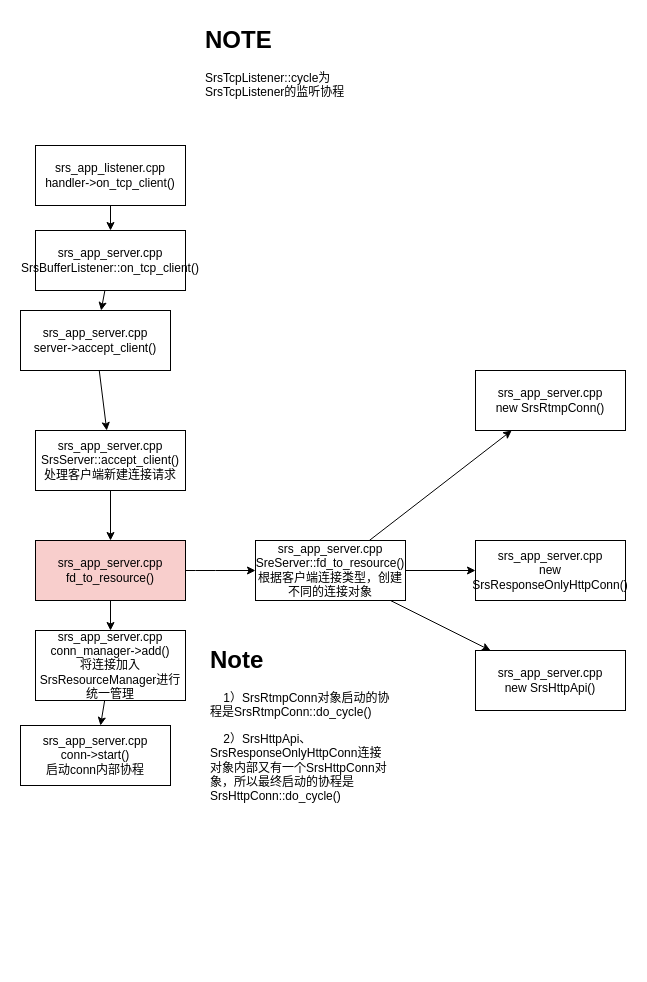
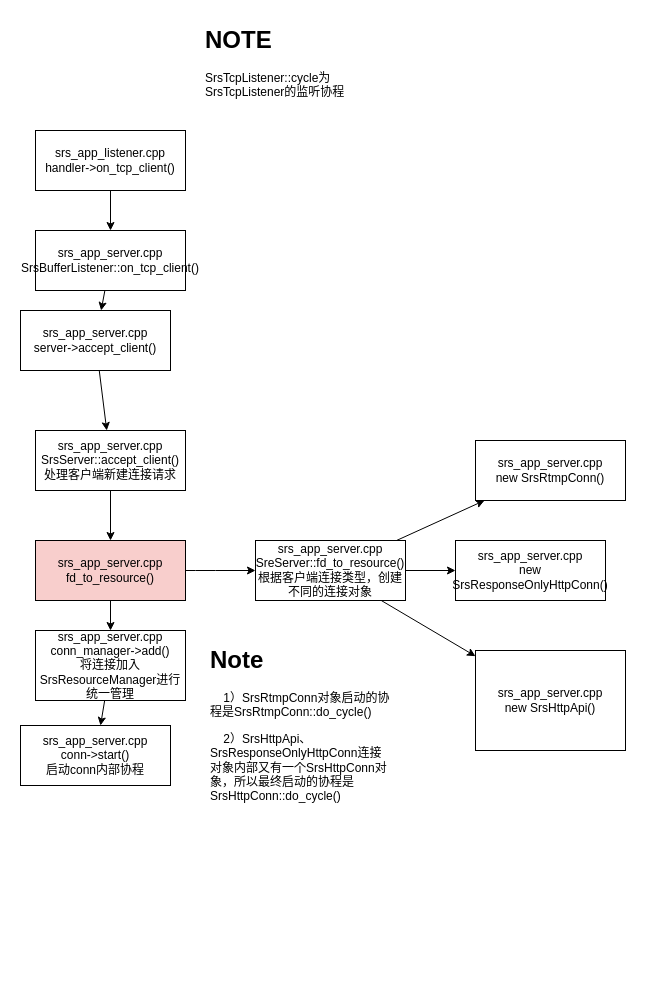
node "srs_app_listener.cpp handler->on_tcp_client()": moved (111, 176) -> (111, 161)
node "srs_app_server.cpp new SrsRtmpConn()": moved (551, 401) -> (551, 471)
node "srs_app_server.cpp new SrsResponseOnlyHttpConn()": moved (551, 571) -> (531, 571)
node "srs_app_server.cpp new SrsHttpApi()": size 150x60 -> 150x100
